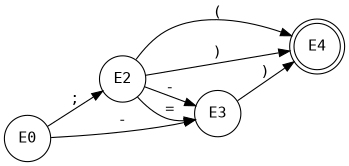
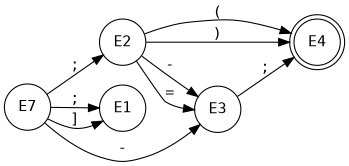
edge "E3" -> "E4": label ")" -> ";"
node "E1": added
node "E0": label "E0" -> "E7"
